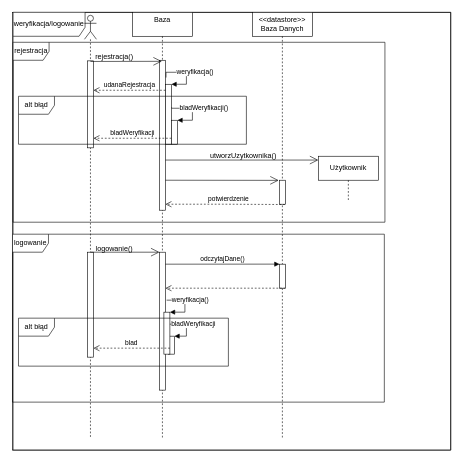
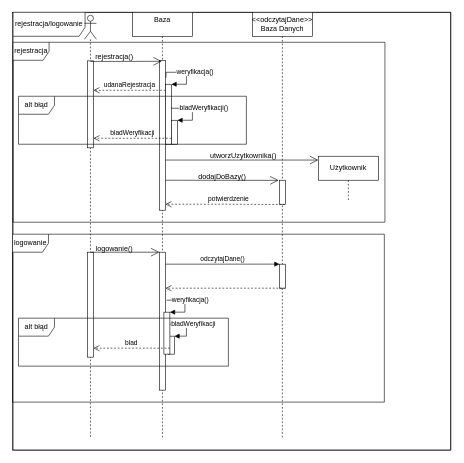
node "weryfikacja/logowanie": label "weryfikacja/logowanie" -> "rejestracja/logowanie"
node "<<datastore>> Baza Danych": label "<<datastore>> Baza Danych" -> "<<odczytajDane>> Baza Danych"
node "dodajDoBazy()": added
